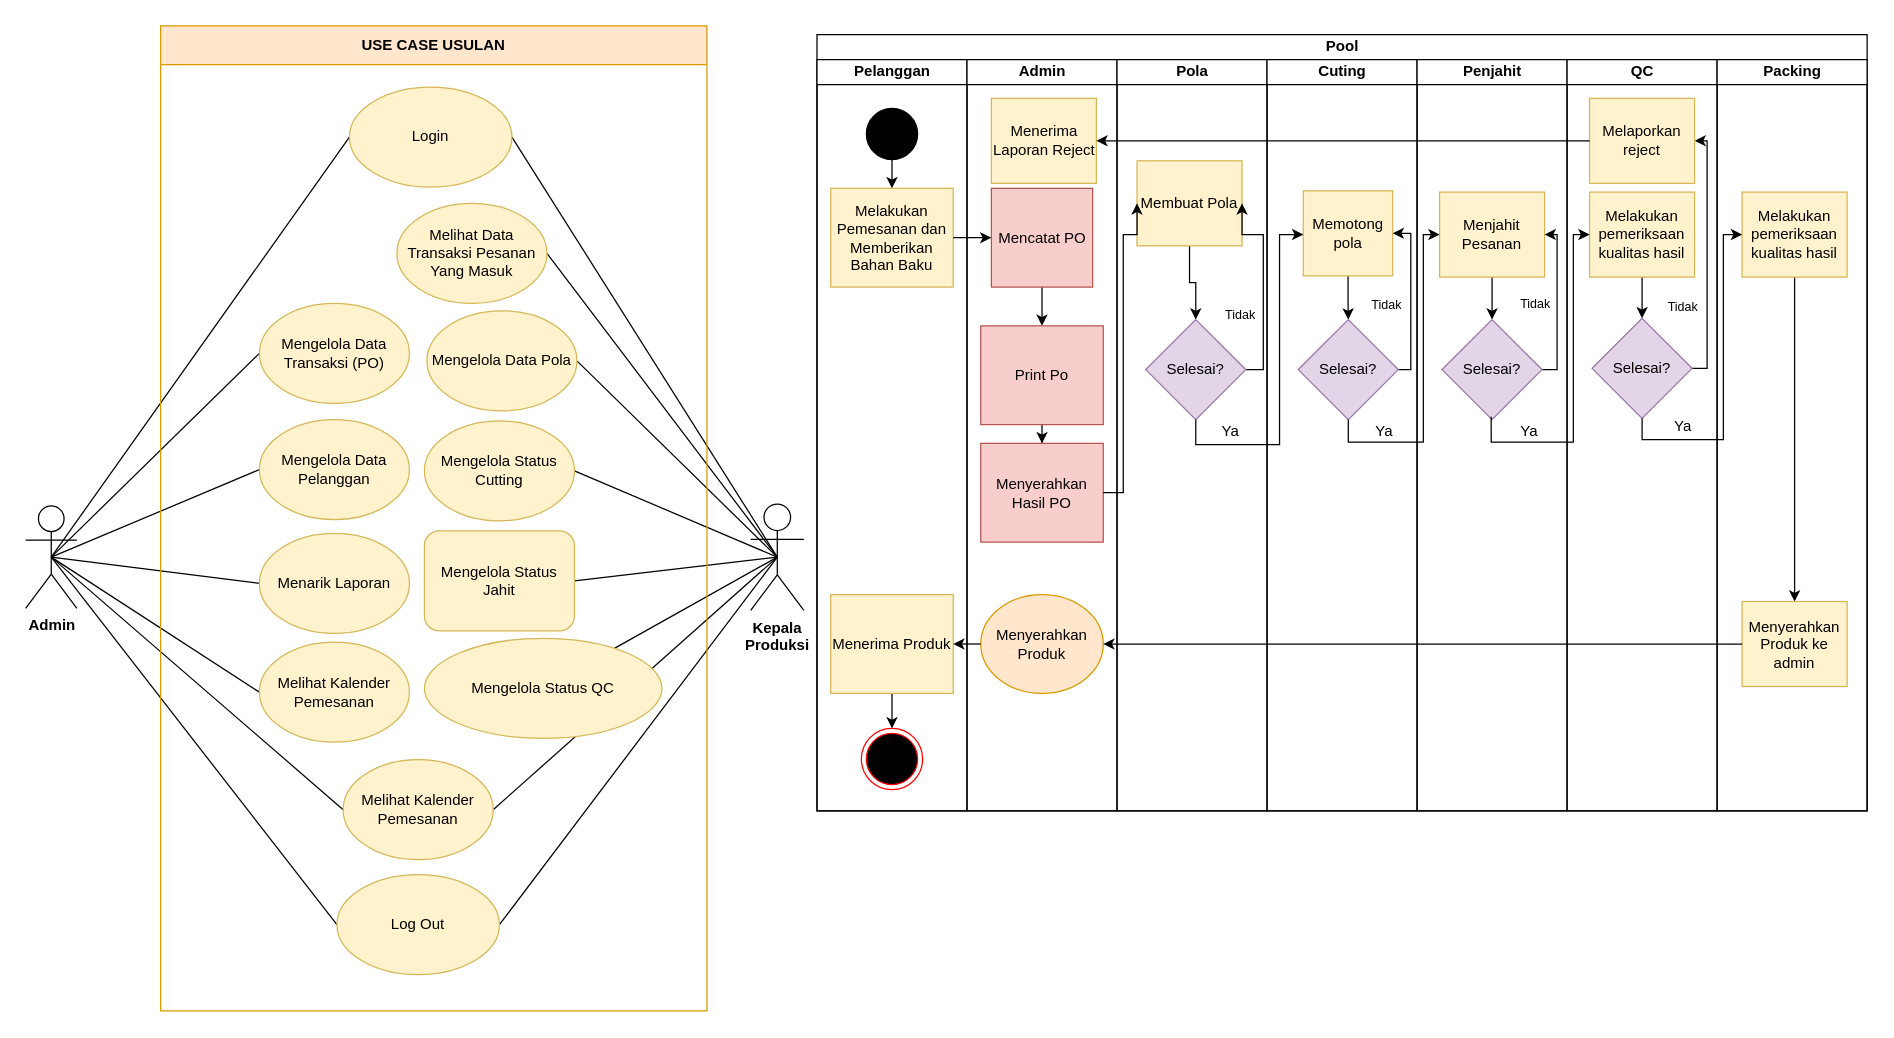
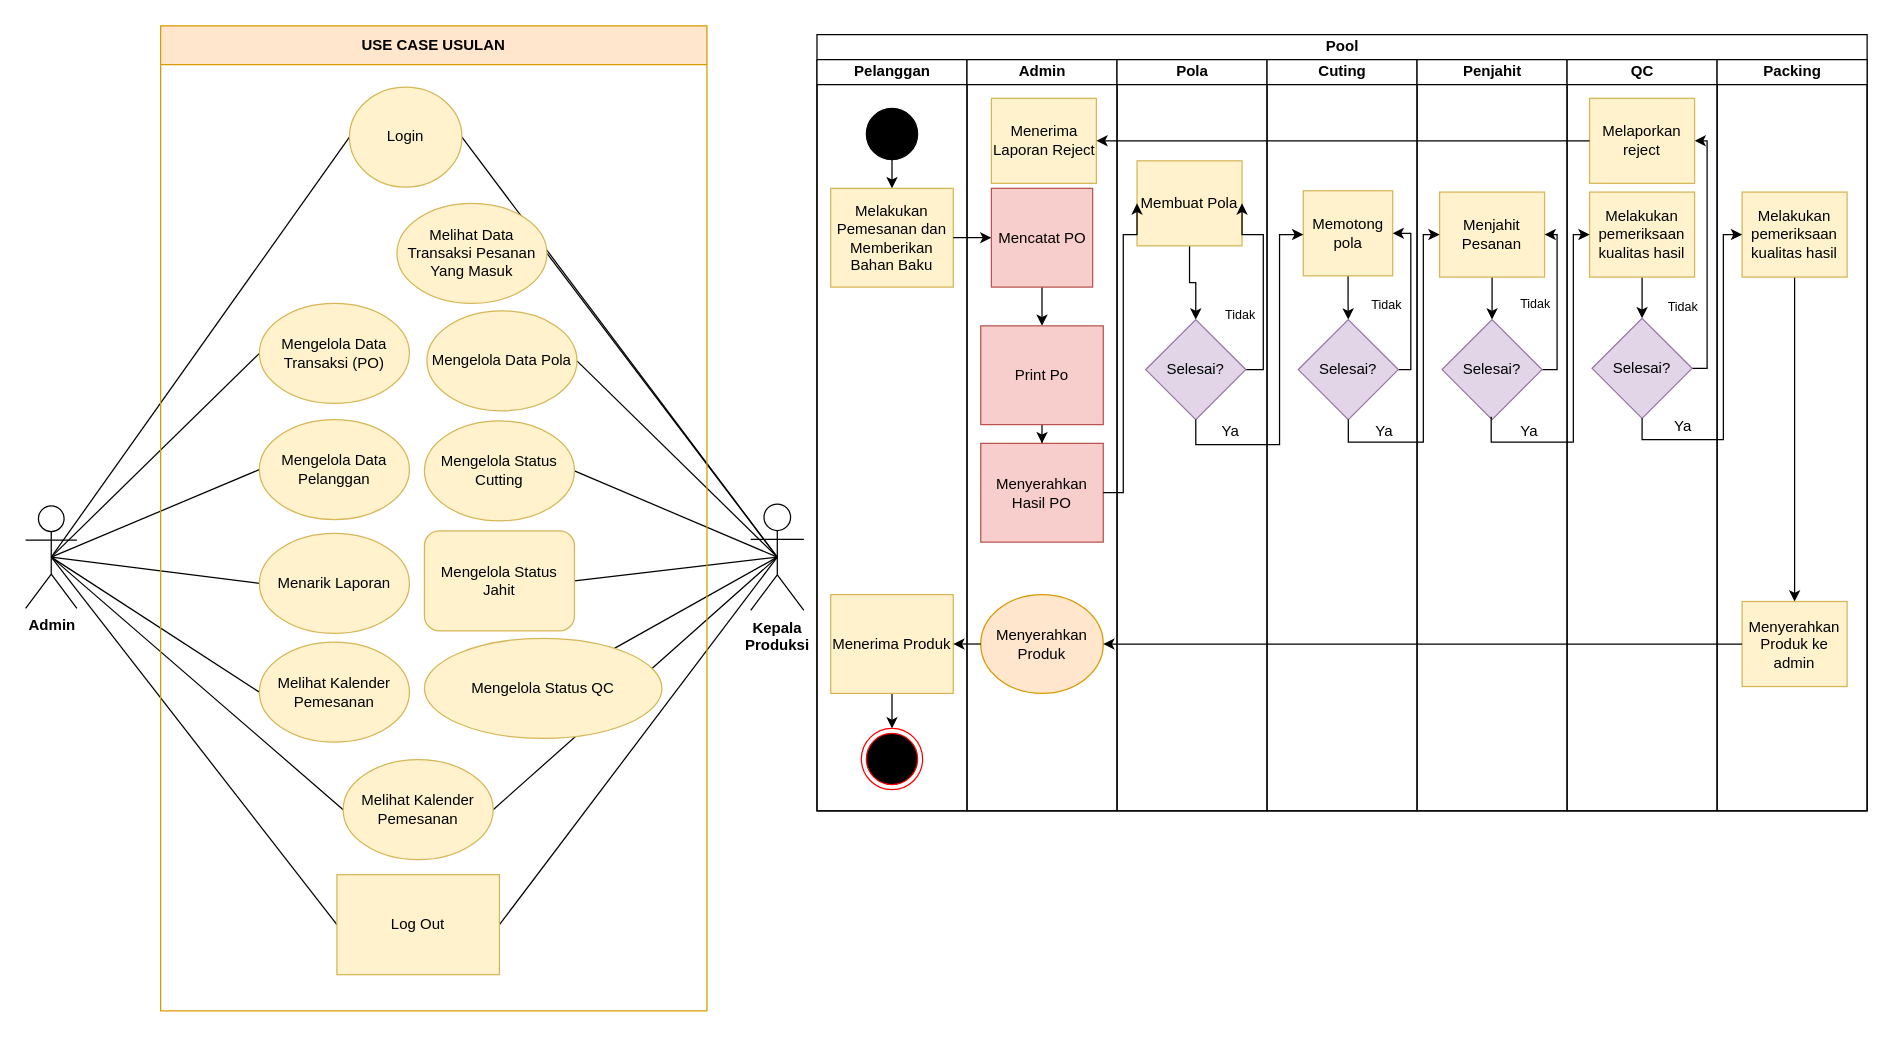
node "Login": size 163x100 -> 113x100
node "Log Out": shape ellipse -> rectangle
